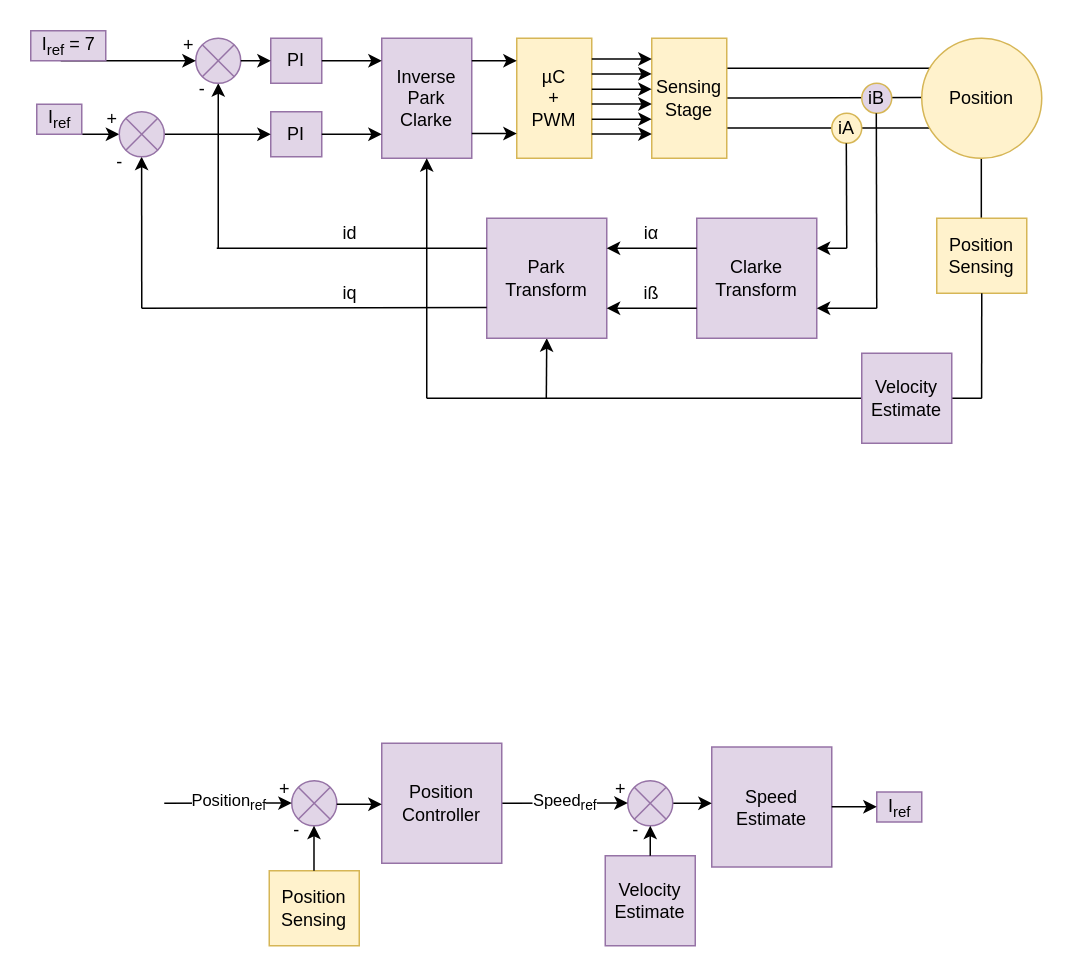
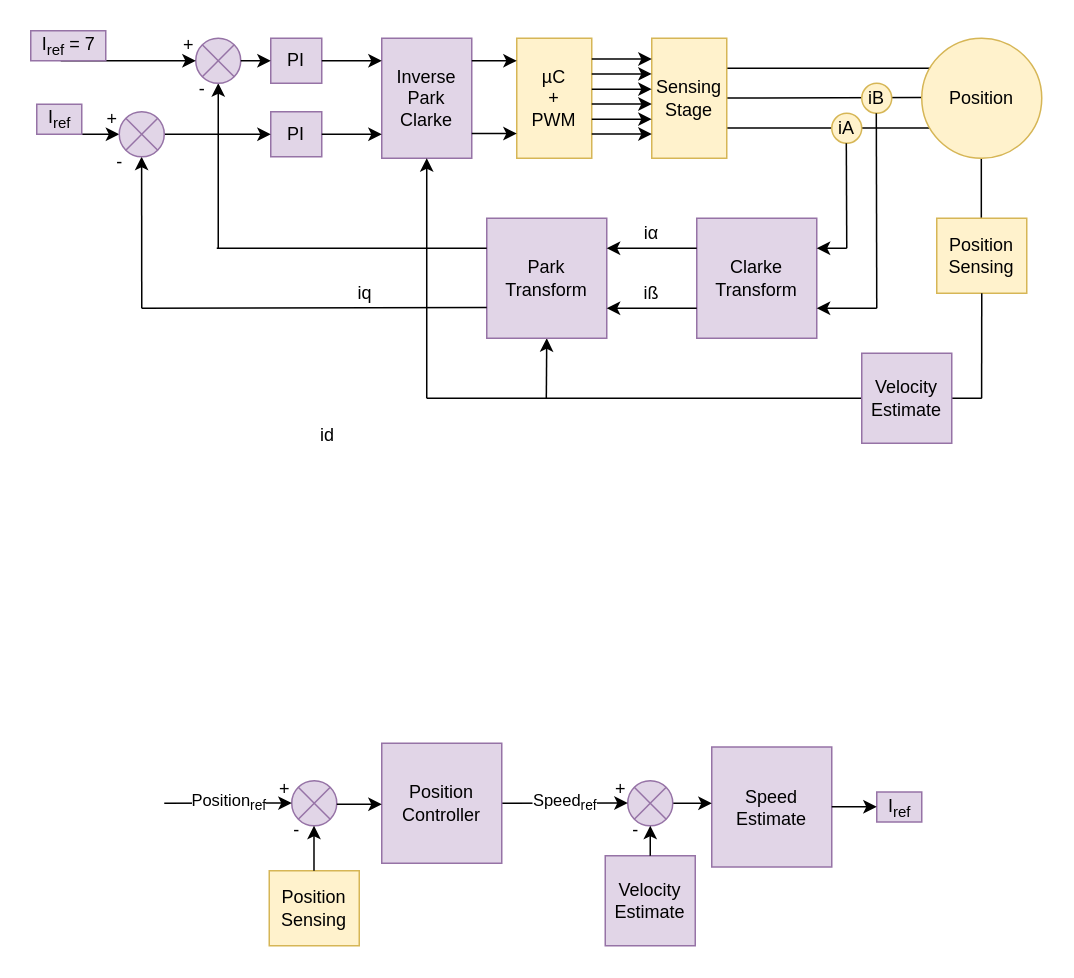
node "iB": fillcolor #e1d5e7 -> #fff2cc
node "id": moved (350, 233) -> (328, 436)
node "iq": moved (350, 293) -> (365, 293)
